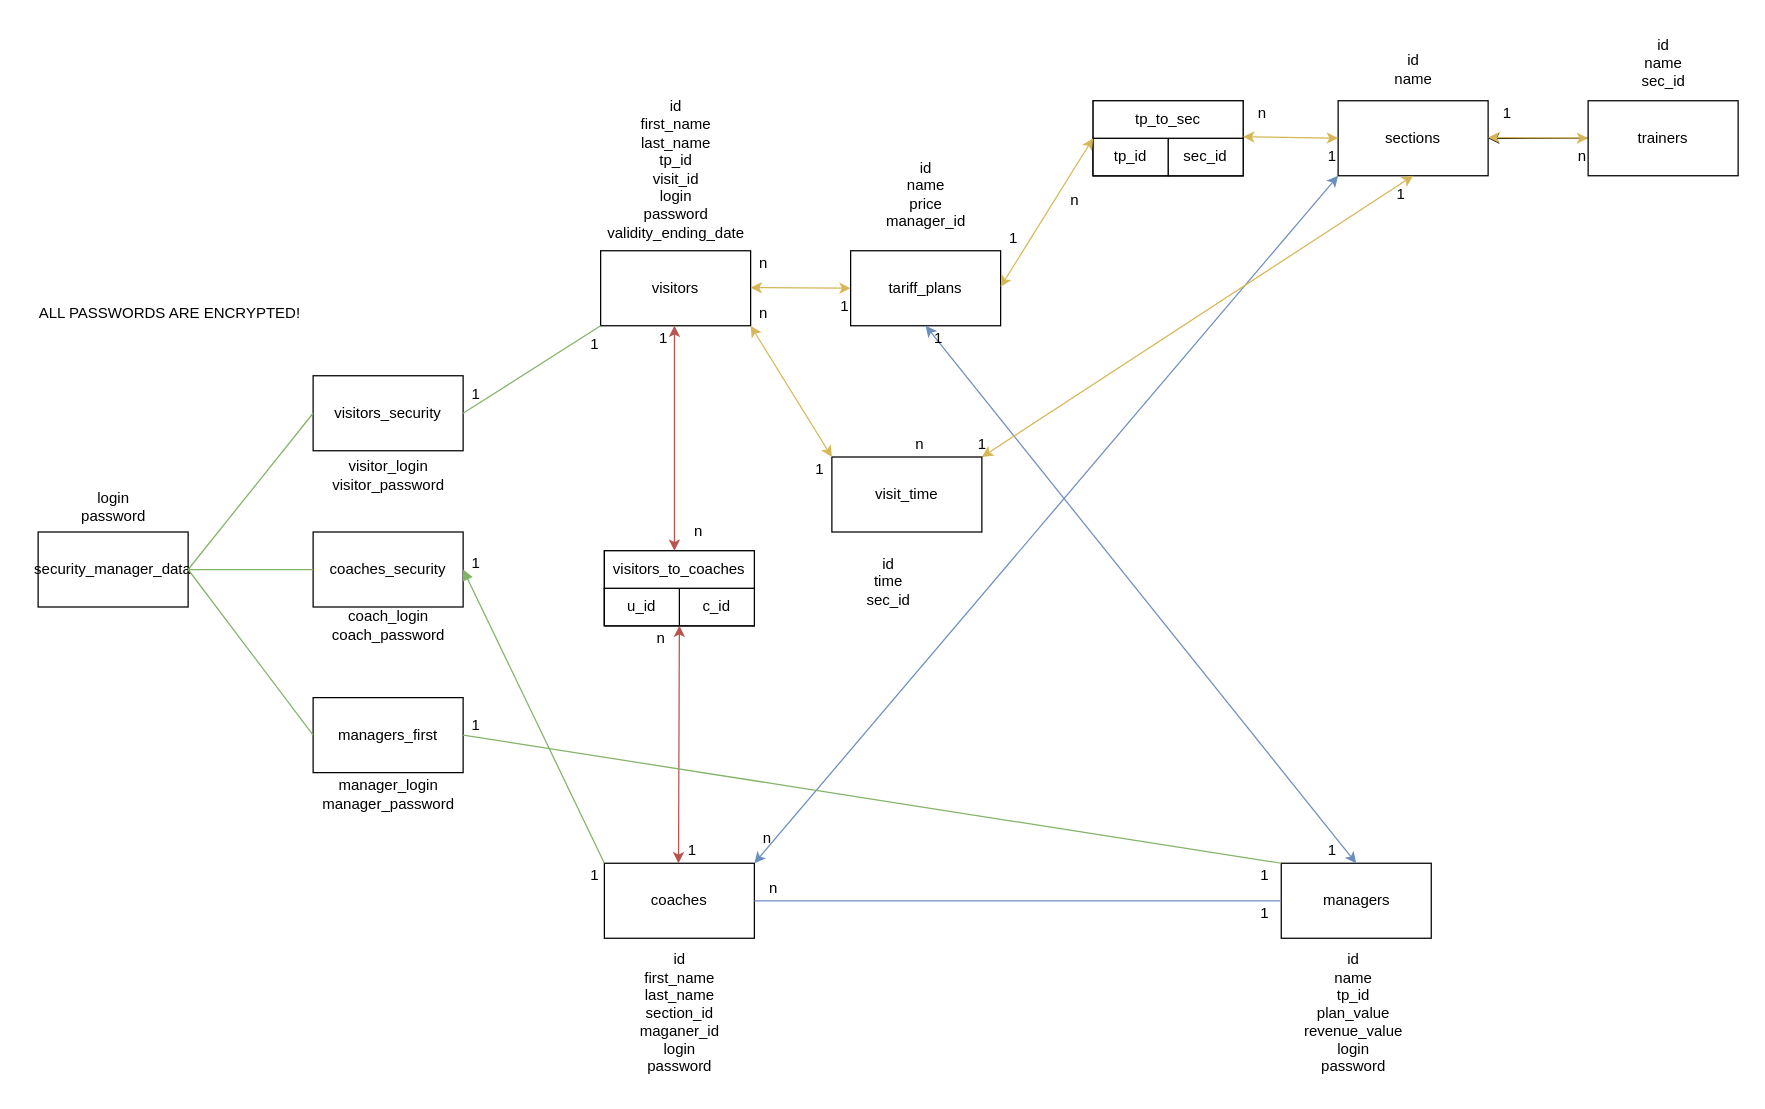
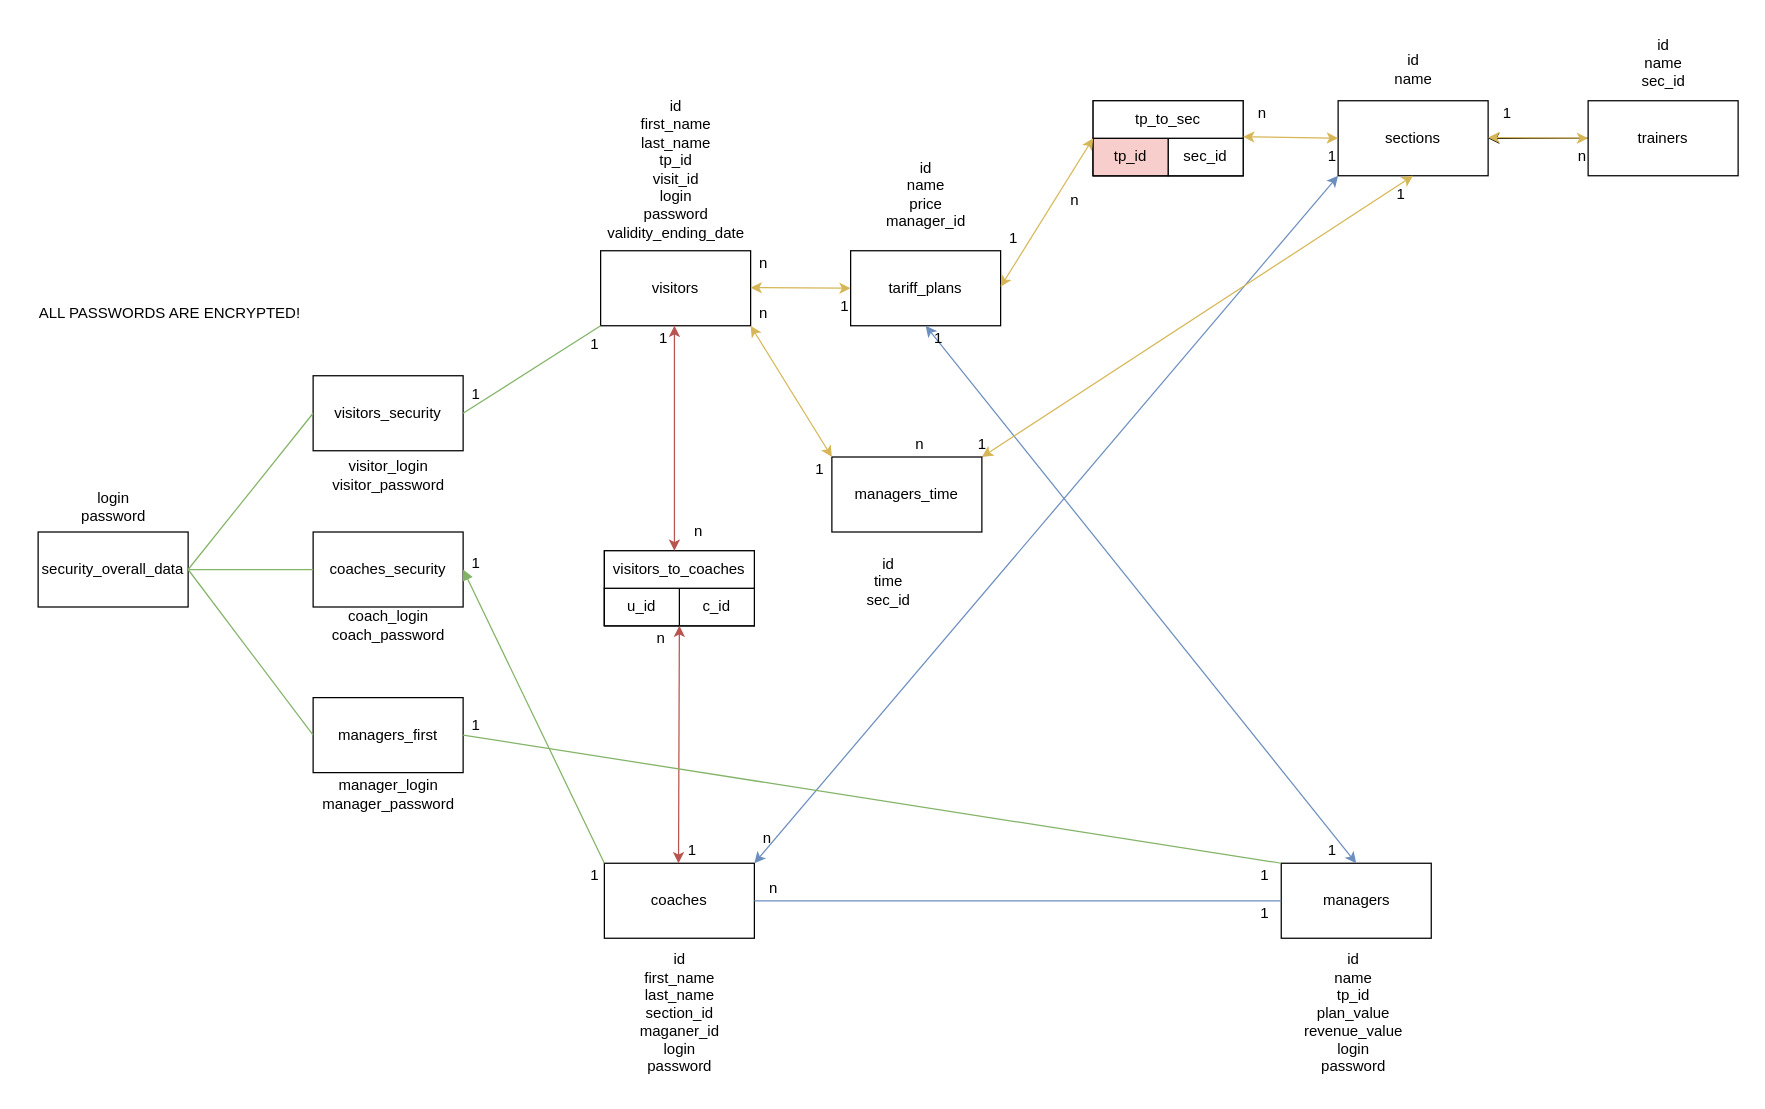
node "tp_id": fillcolor #ffffff -> #f8cecc
node "visit_time": label "visit_time" -> "managers_time"
node "security_manager_data": label "security_manager_data" -> "security_overall_data"
